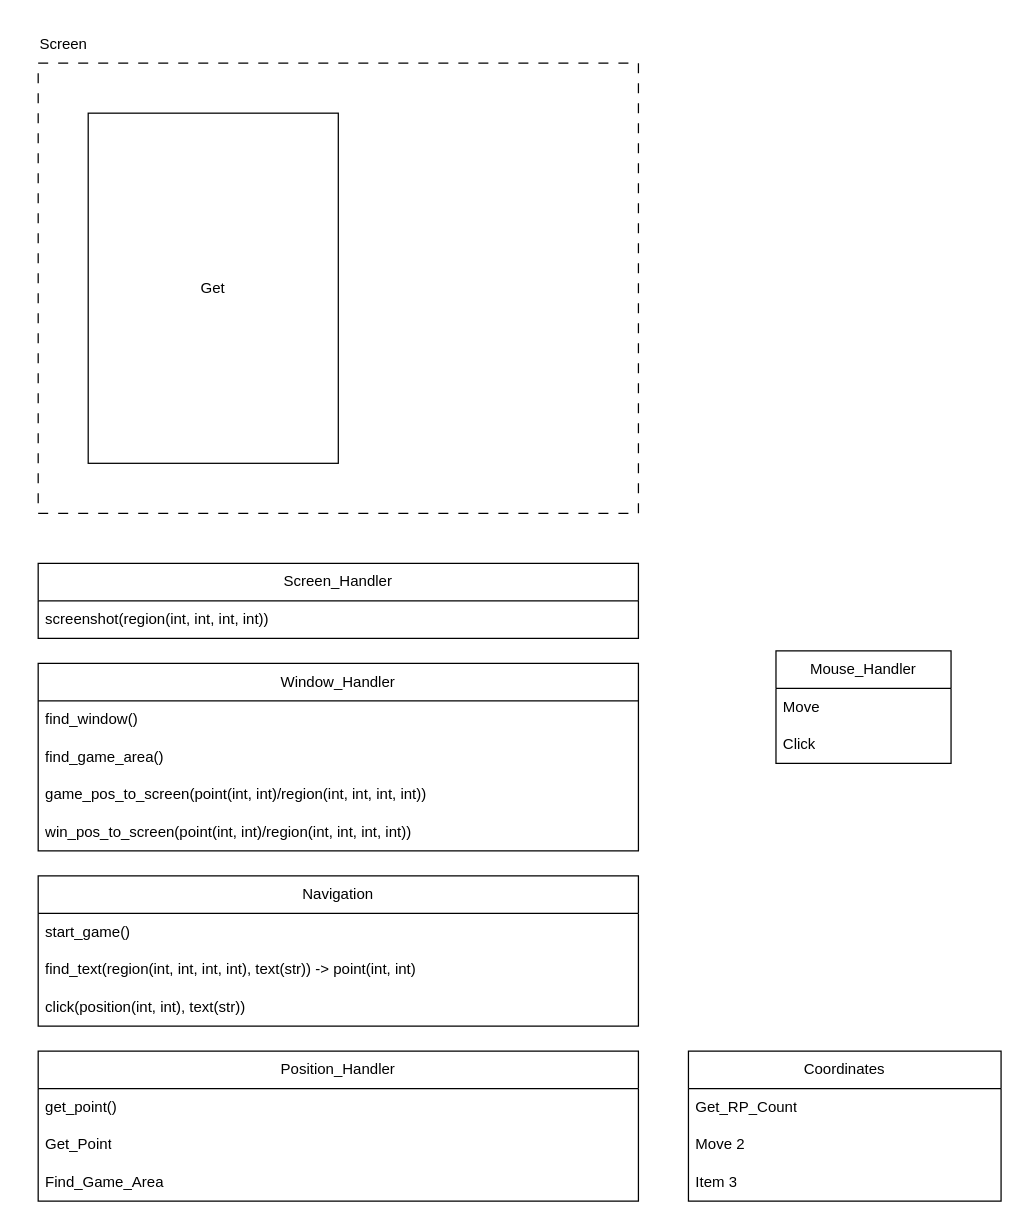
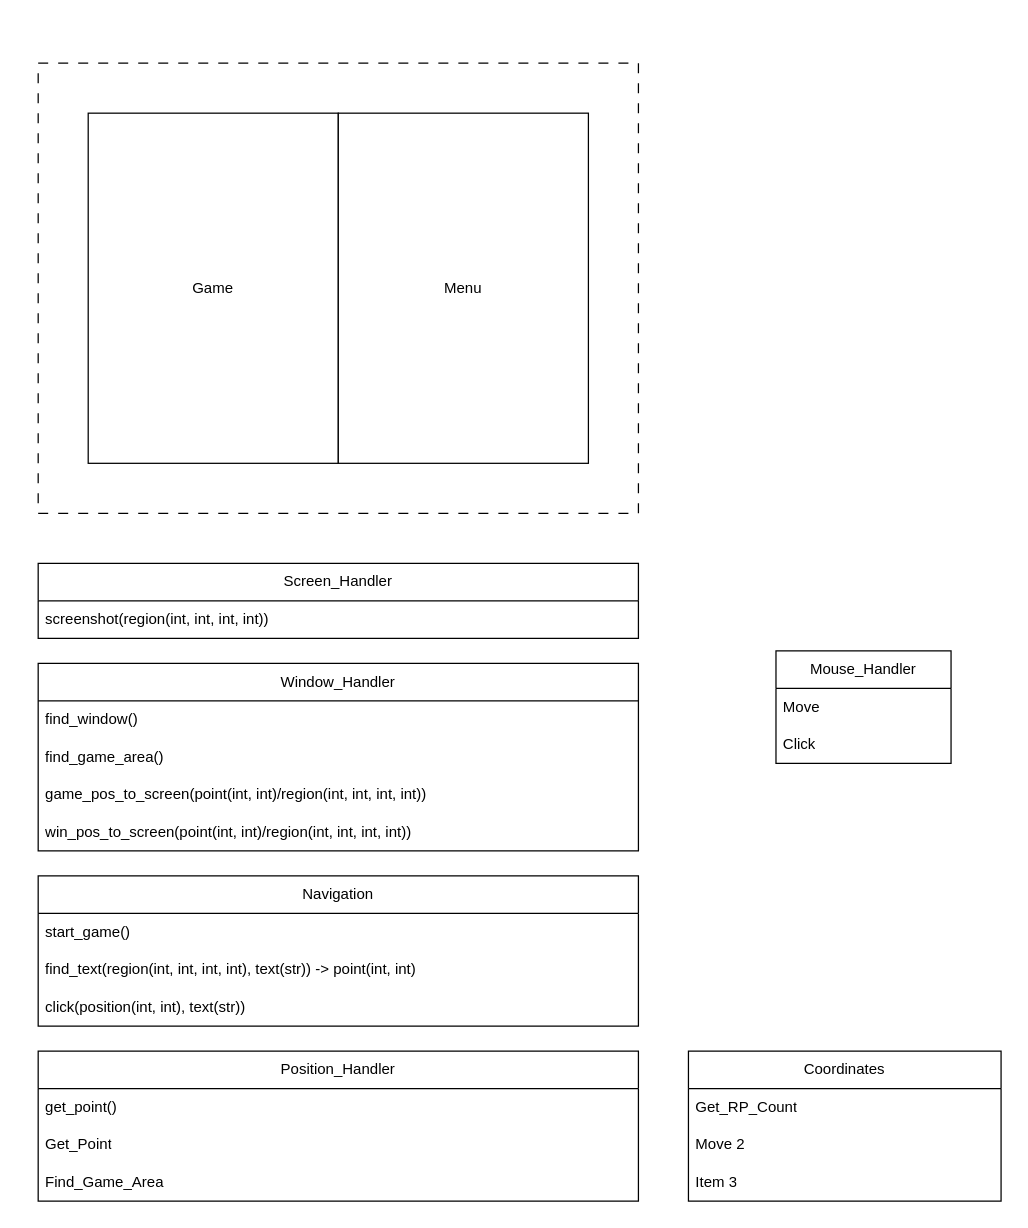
node "Screen": removed
node "Get": label "Get" -> "Game"
node "Menu": added
